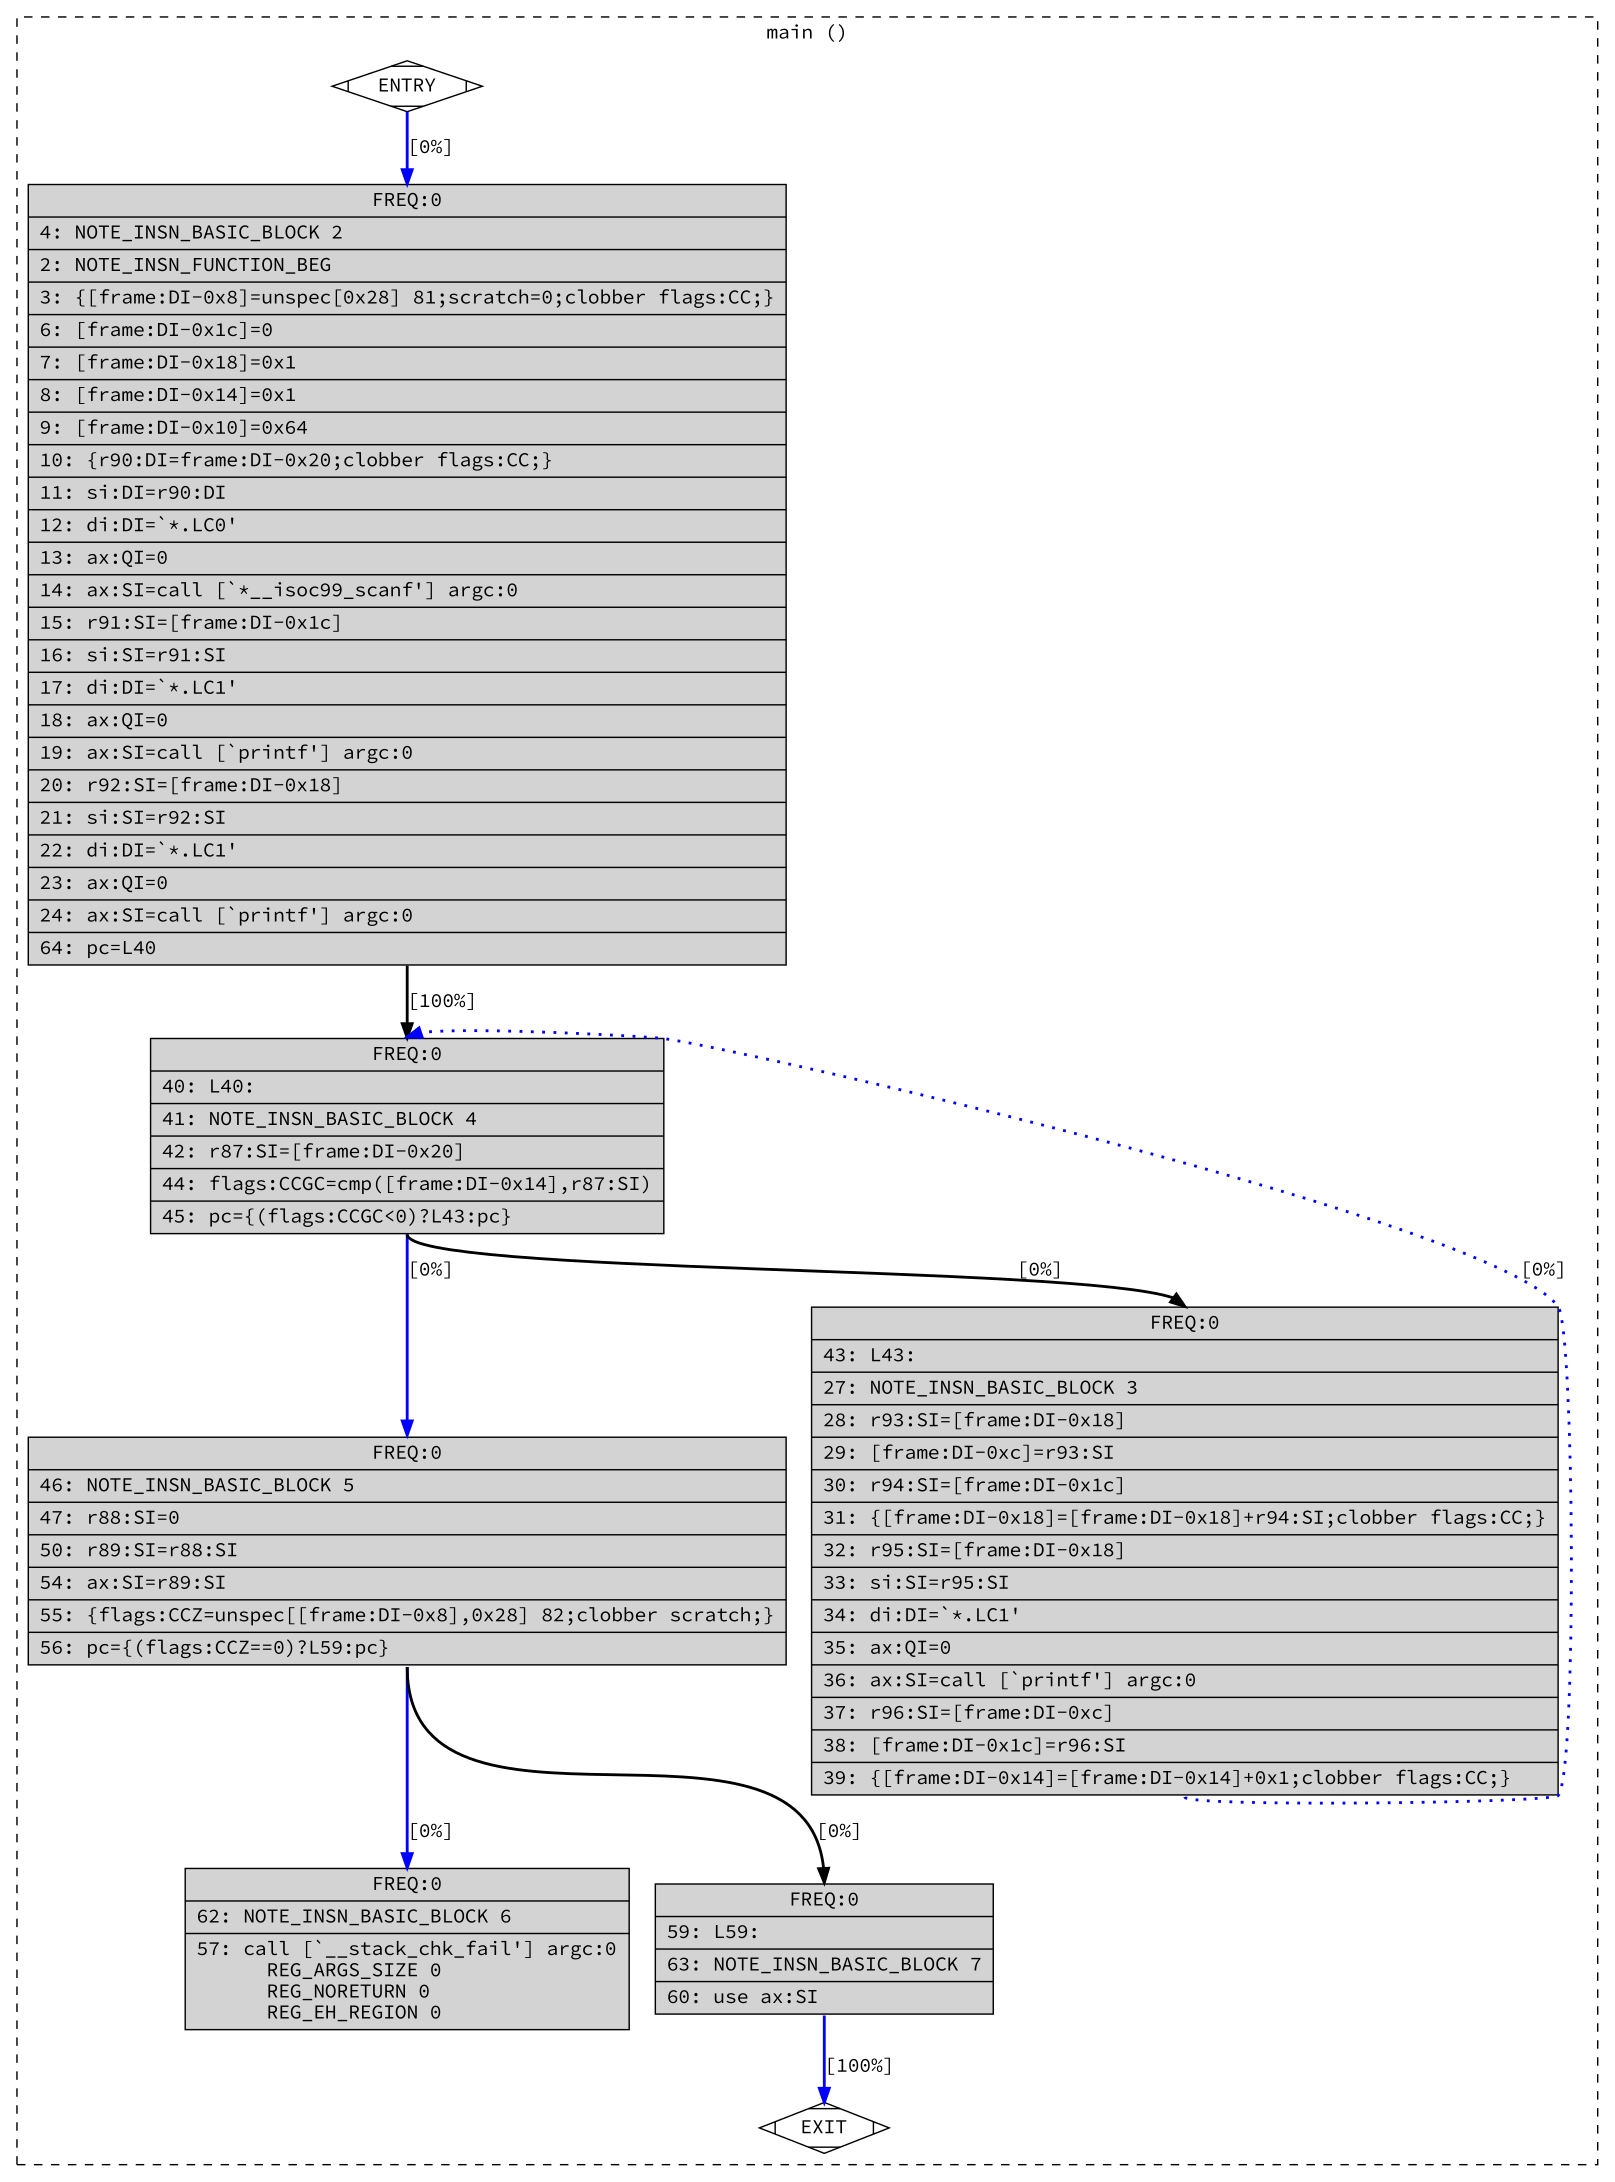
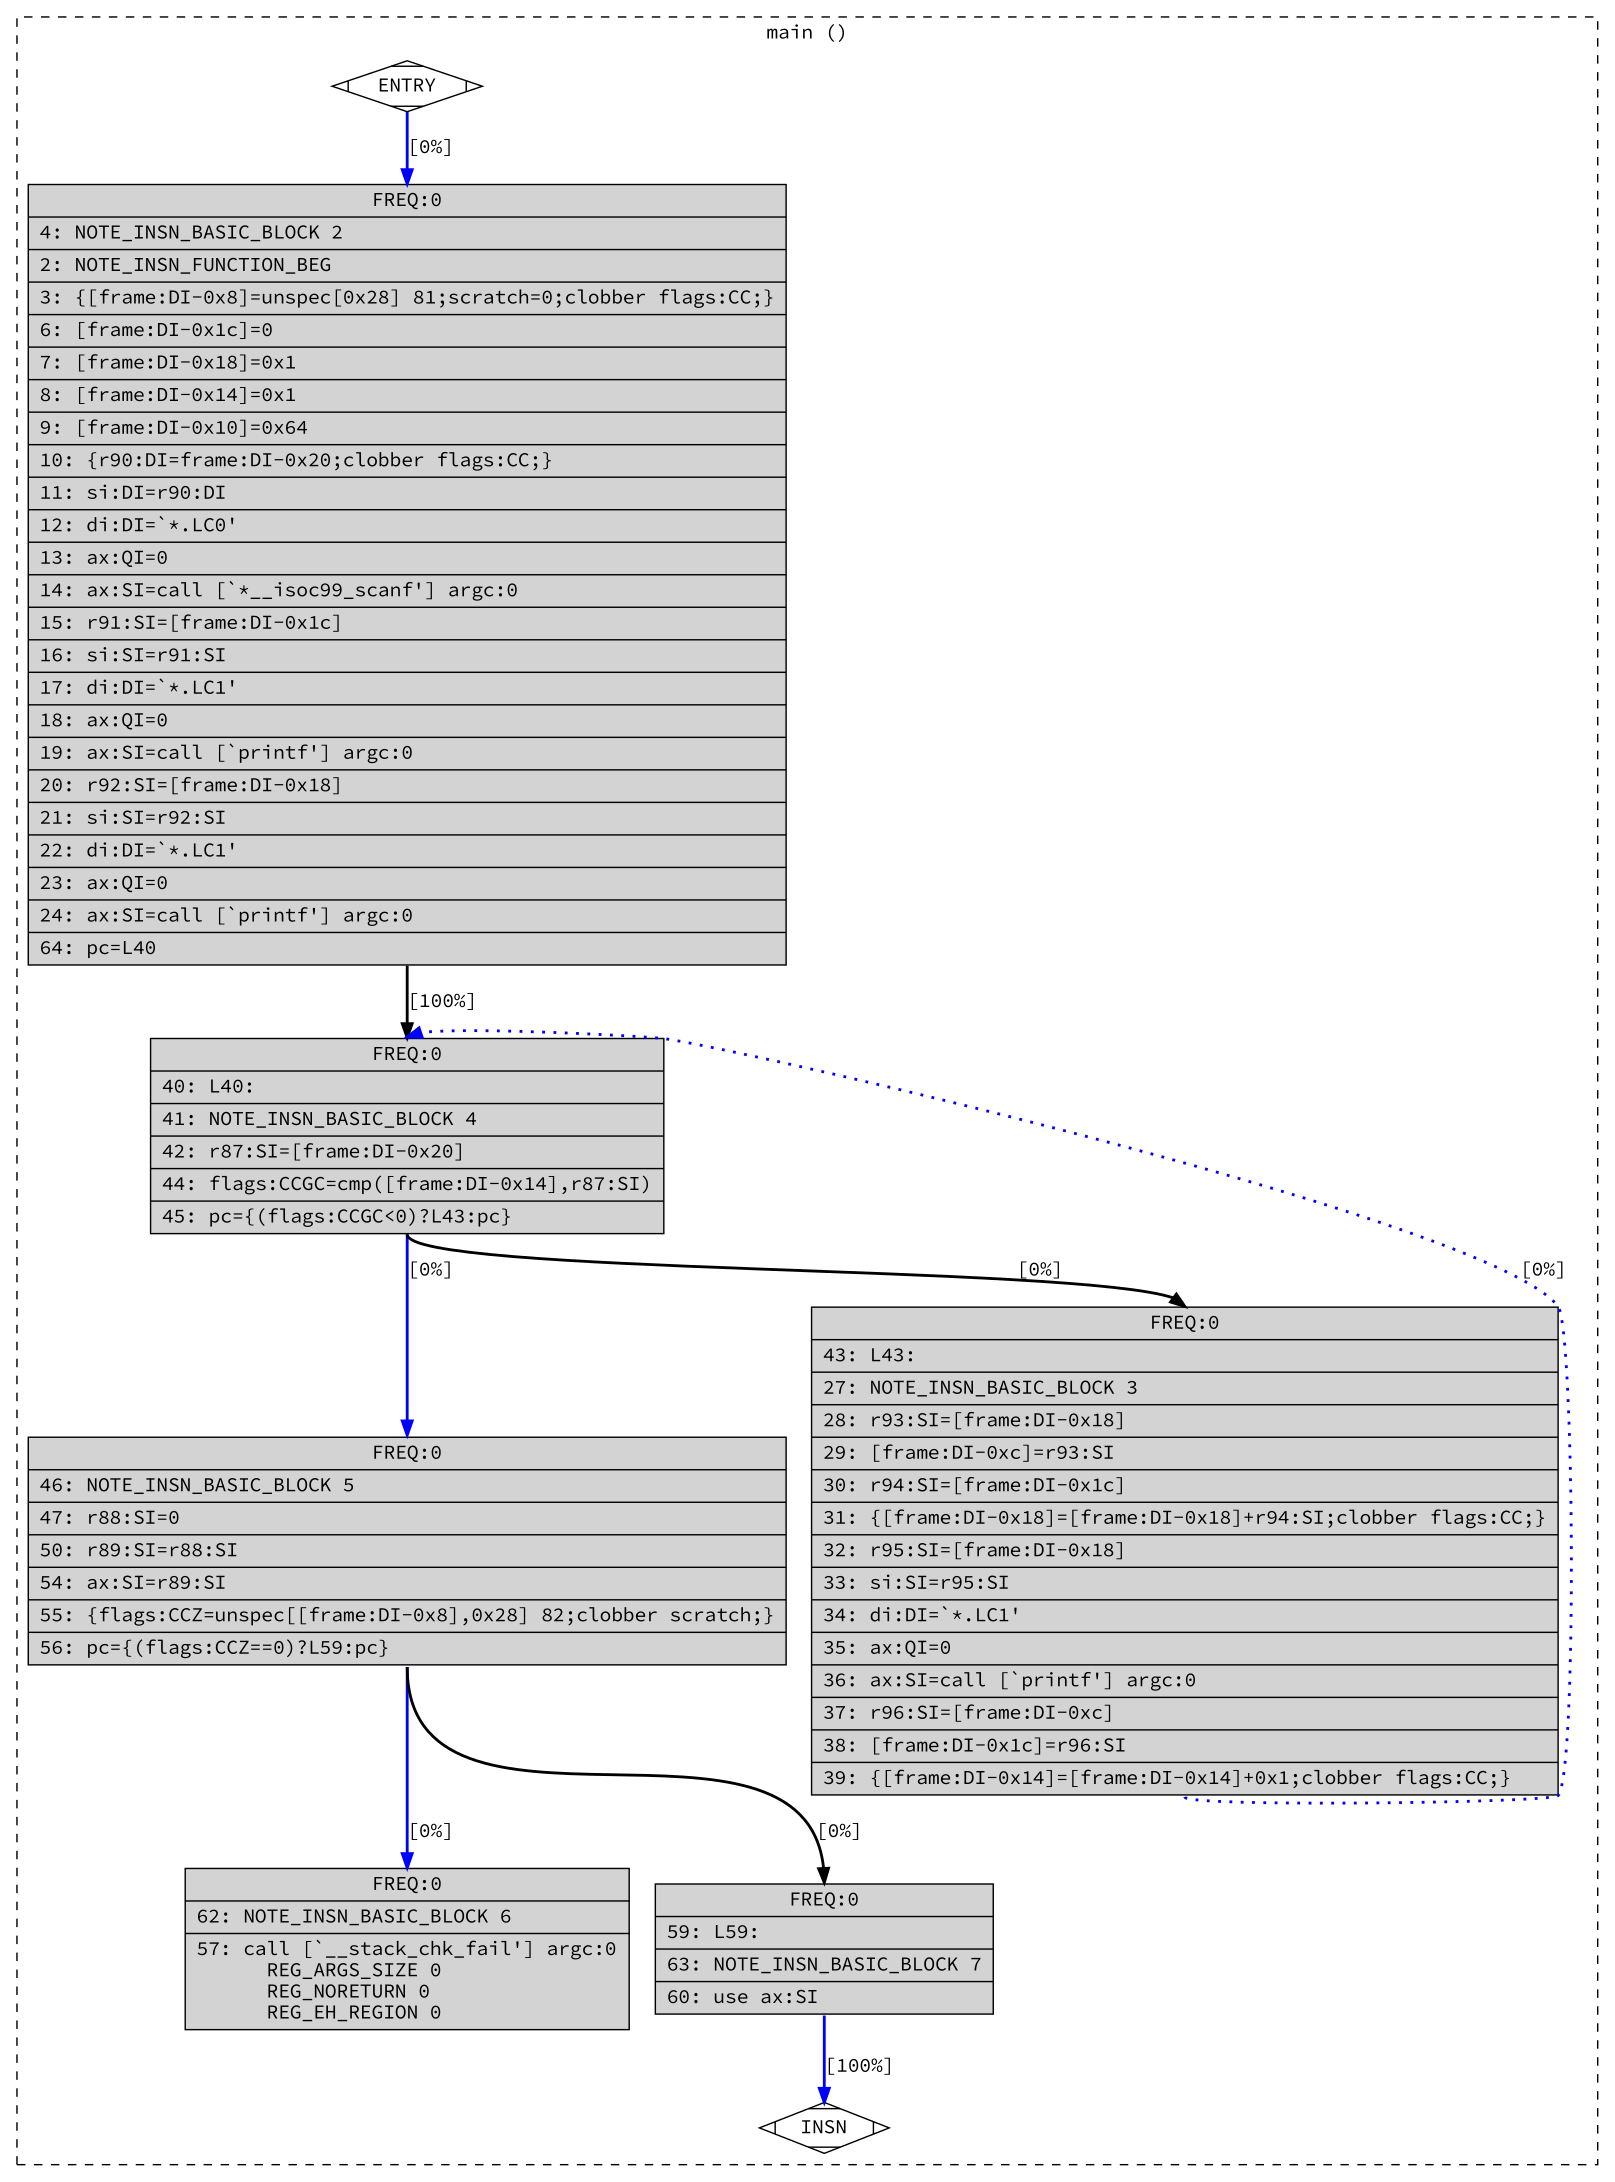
node "EXIT": label "EXIT" -> "INSN"
